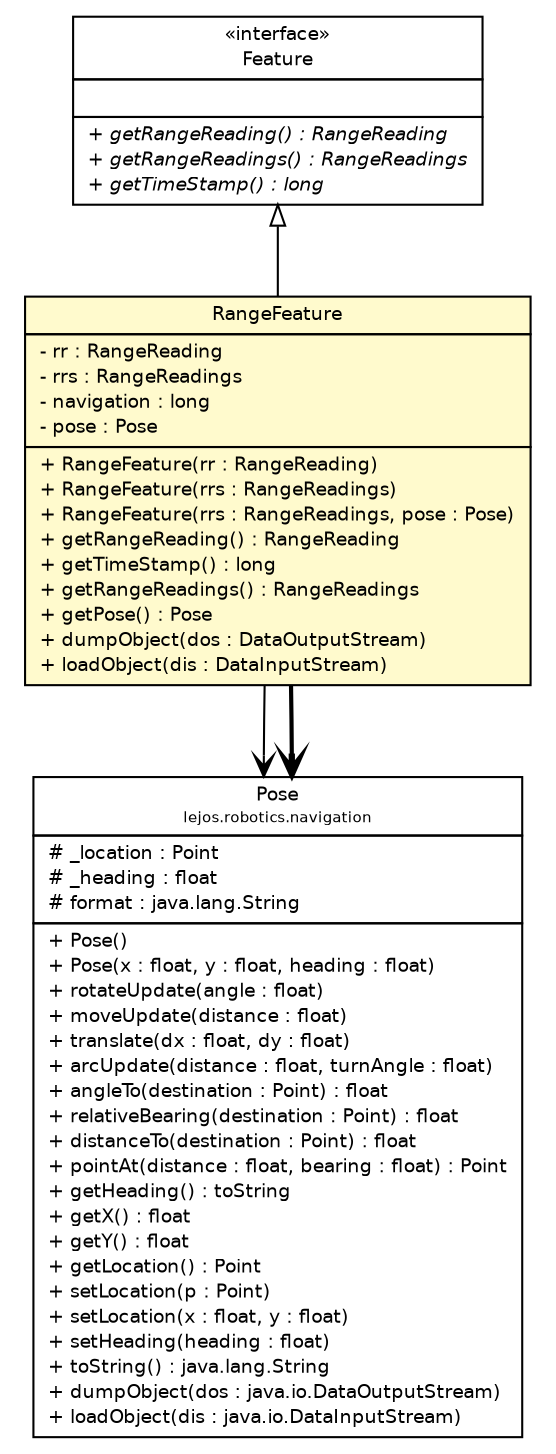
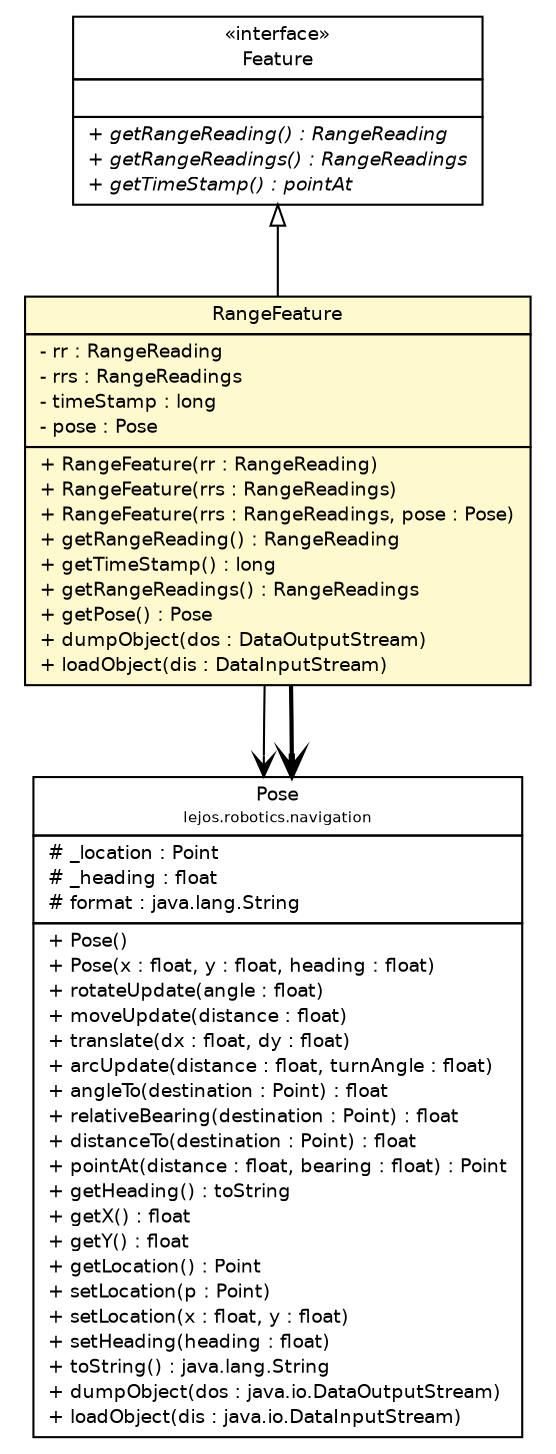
node "Feature": text "+ getTimeStamp() : long" -> "+ getTimeStamp() : pointAt"
node "RangeFeature": text "- navigation : long" -> "- timeStamp : long"
